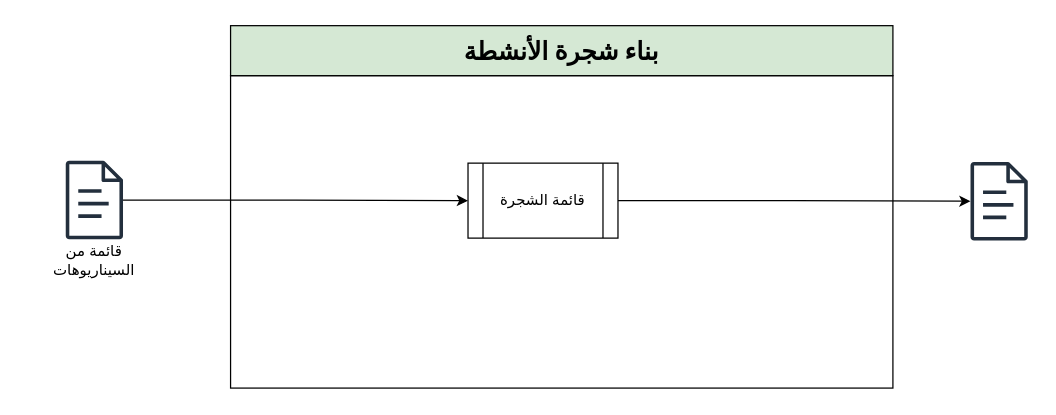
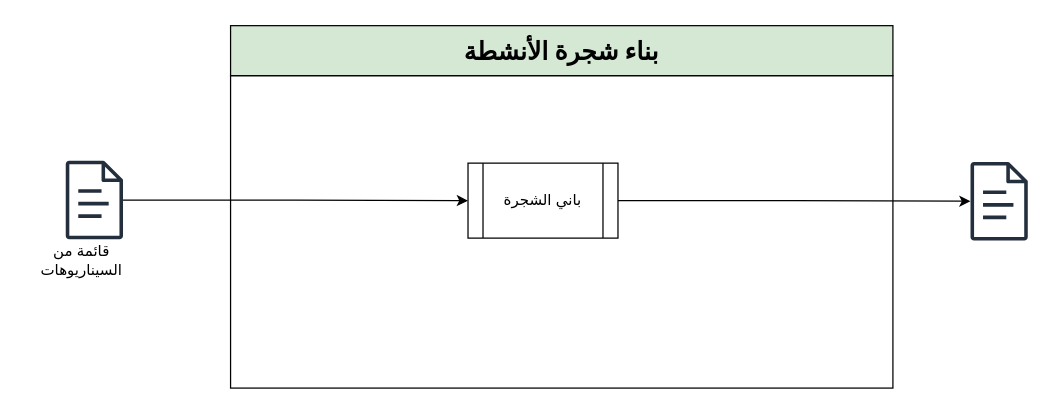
node "قائمة الشجرة": label "قائمة الشجرة" -> "باني الشجرة"
node "قائمة من السيناريوهات": moved (94, 261) -> (82, 261)
